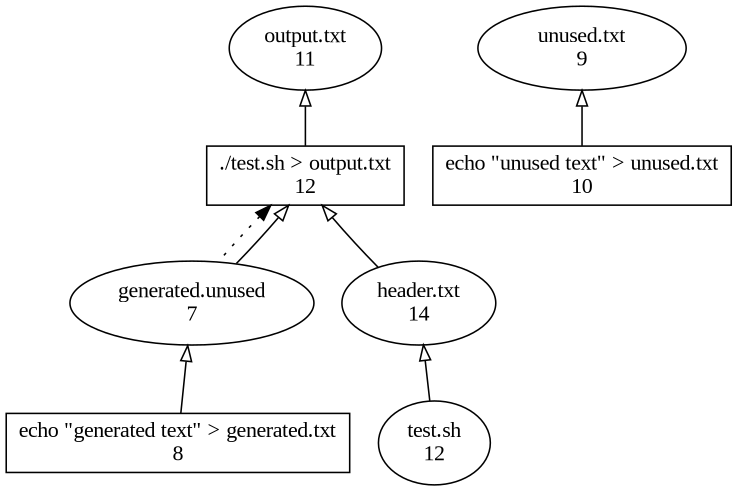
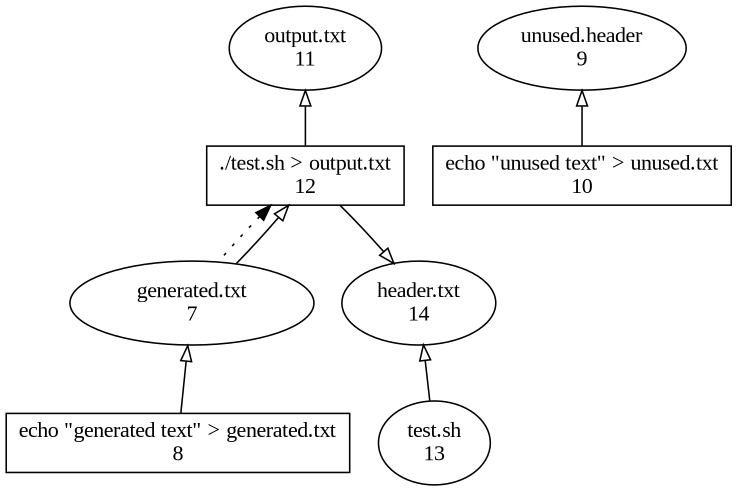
node "unused.txt 9": label "unused.txt 9" -> "unused.header 9"
edge "header.txt 14" -> "./test.sh > output.txt 12": reversed
node "generated.unused 7": label "generated.unused 7" -> "generated.txt 7"
node "test.sh 12": label "test.sh 12" -> "test.sh 13"
